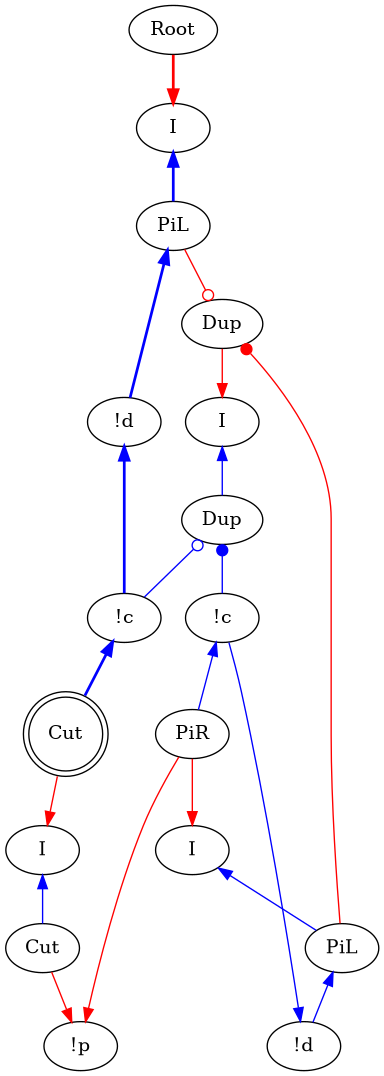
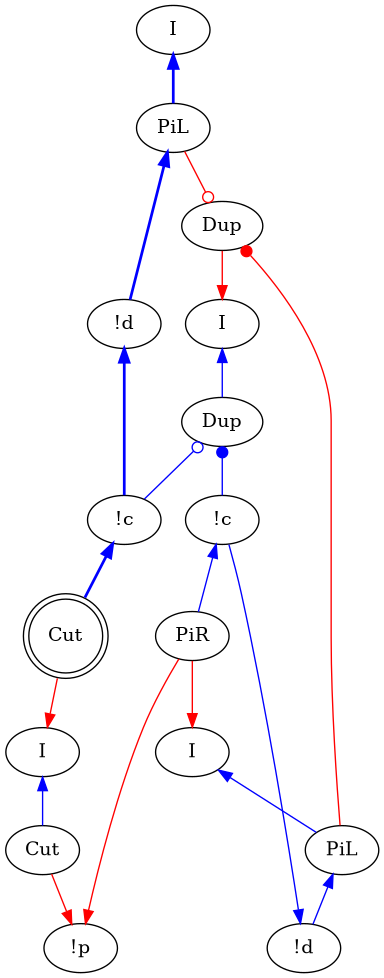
node "Root": removed
